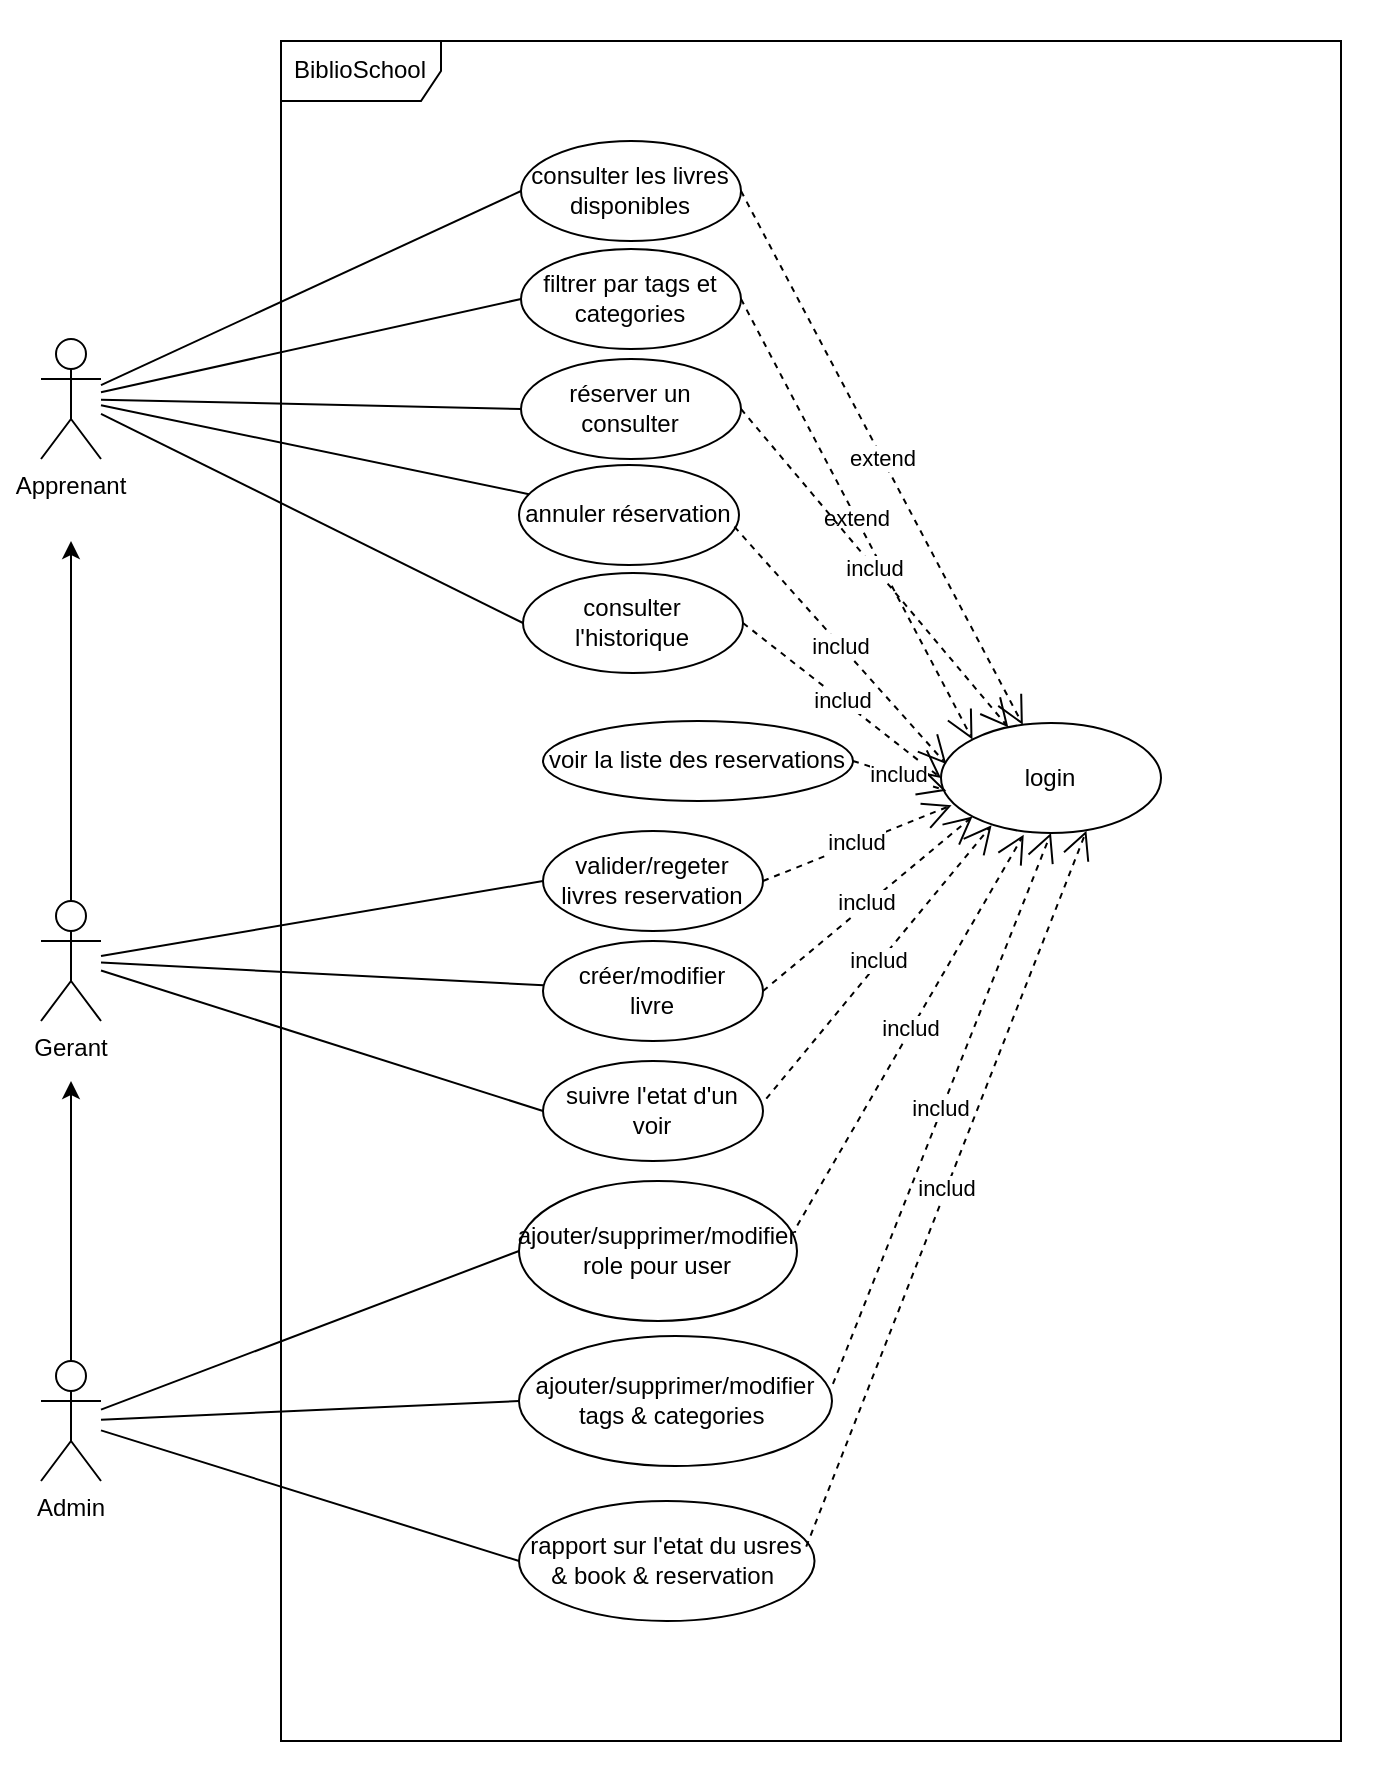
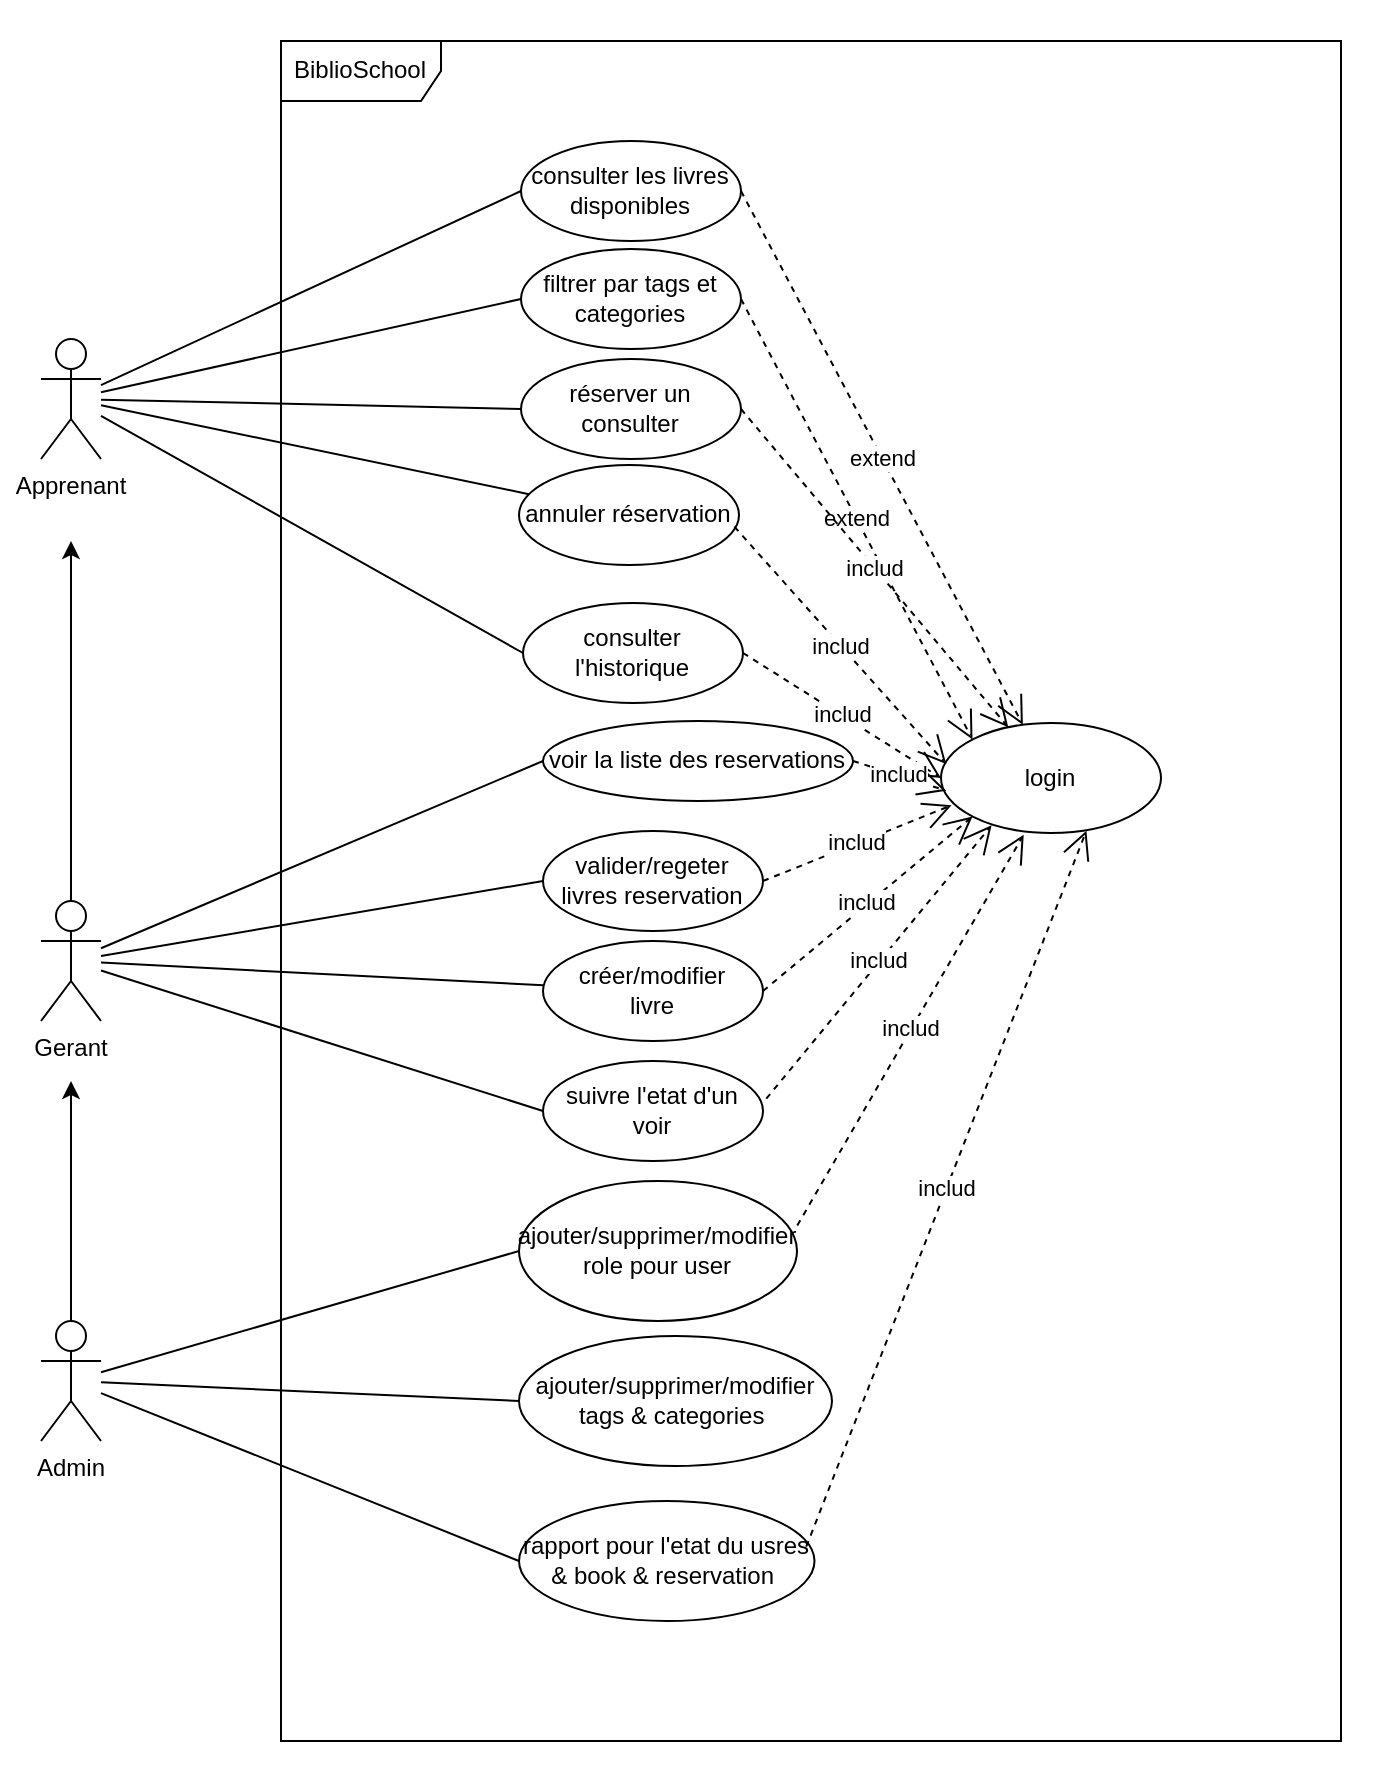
node "consulter l'historique": moved (633, 623) -> (633, 653)
edge "voir la liste des reservations" -- "Gerant": added
edge "ajouter/supprimer/modifier tags & categories" -> "login": removed, label "includ"
node "Admin": moved (71, 1421) -> (71, 1381)
node "rapport sur l'etat du usres & book & reservation": label "rapport sur l'etat du usres & book & reservation" -> "rapport pour l'etat du usres & book & reservation"
